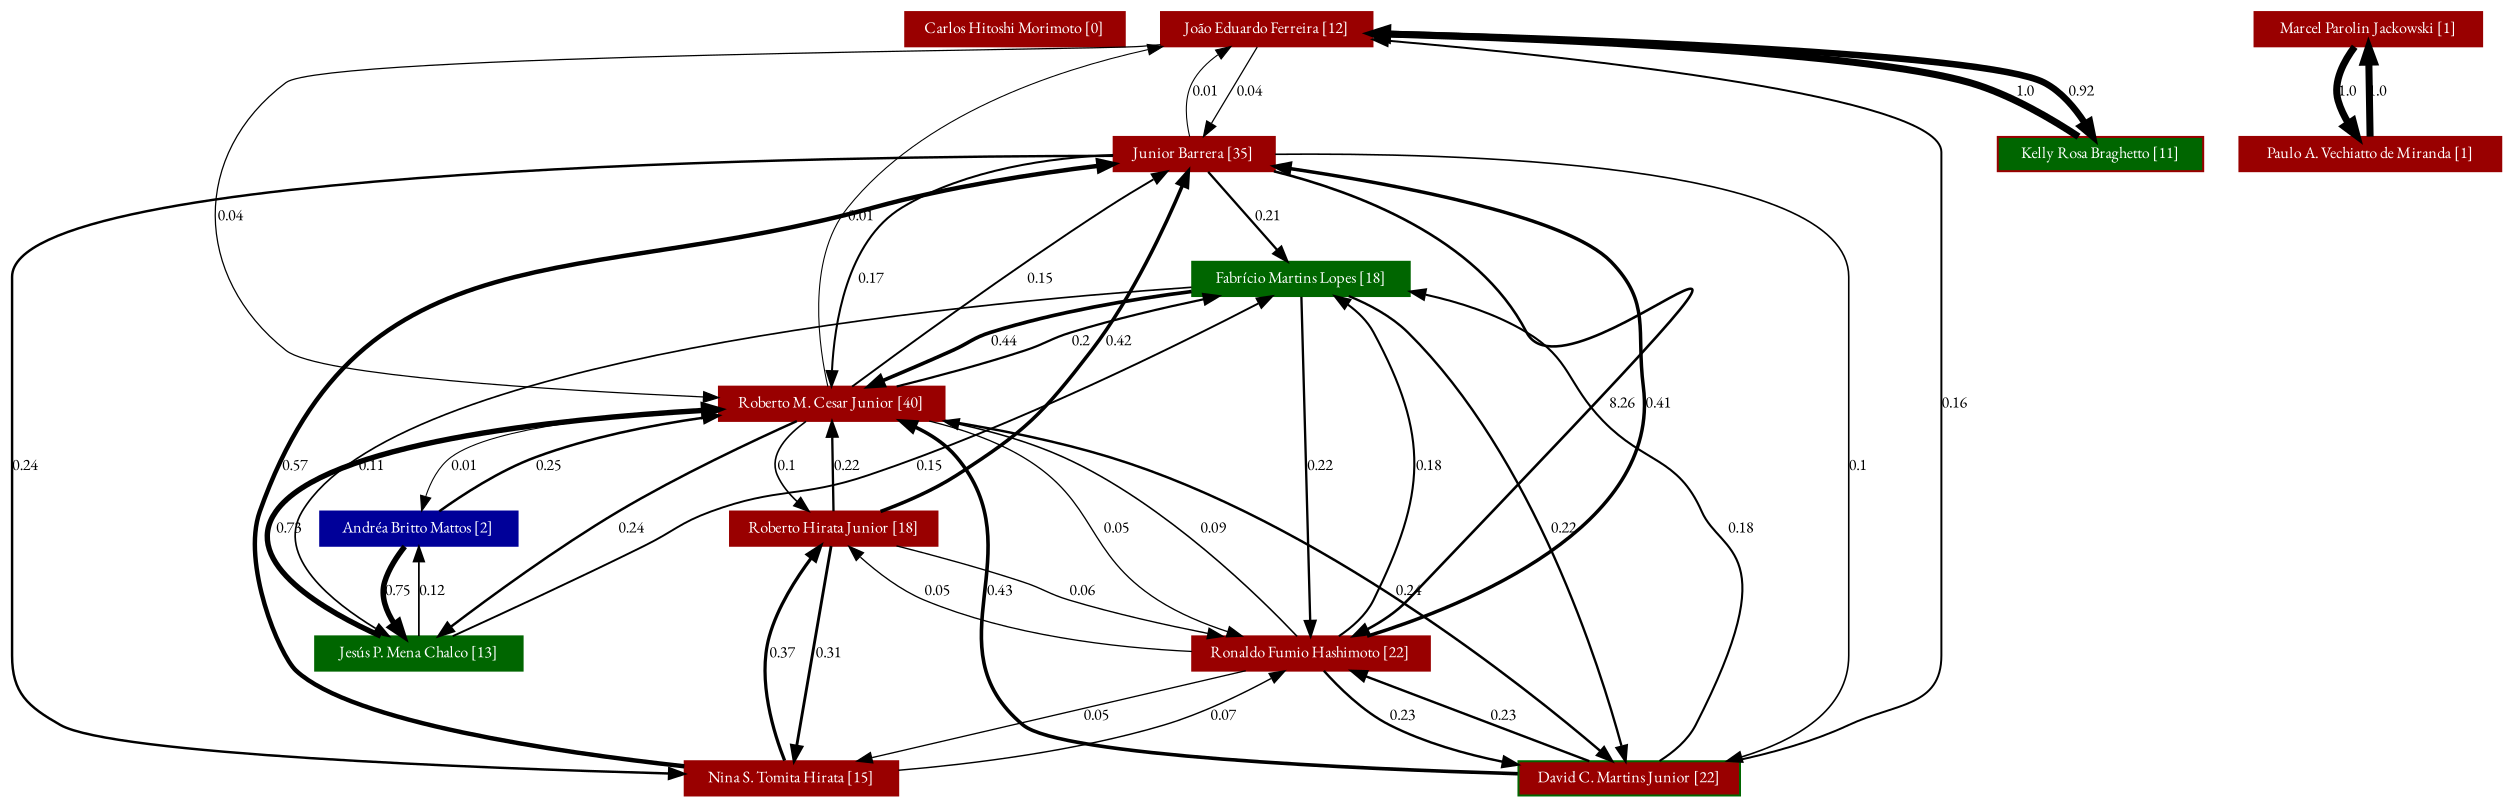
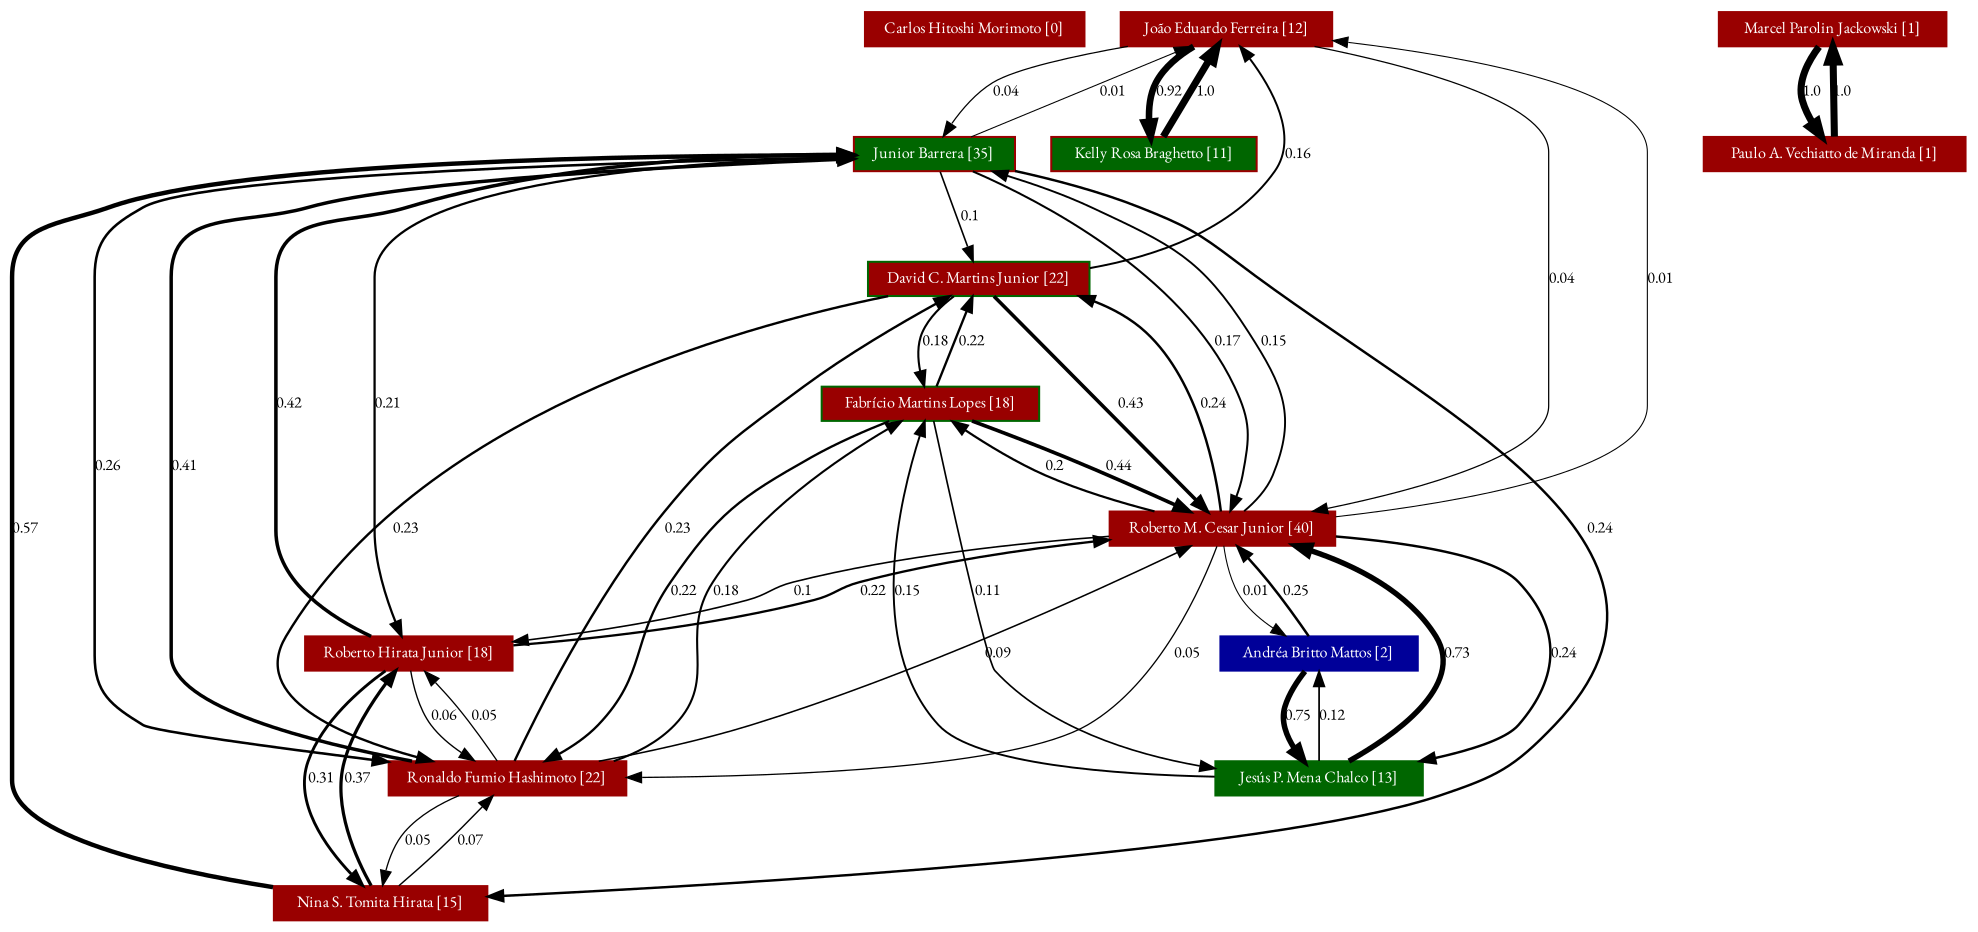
node "Junior Barrera [35]": fillcolor #990000 -> #006600
edge "Junior Barrera [35]" -> "Fabrício Martins Lopes [18]": now "Junior Barrera [35]" -> "Roberto Hirata Junior [18]"
node "Fabrício Martins Lopes [18]": fillcolor #006600 -> #990000
edge "Junior Barrera [35]" -> "Ronaldo Fumio Hashimoto [22]": label "8.26" -> "0.26"
